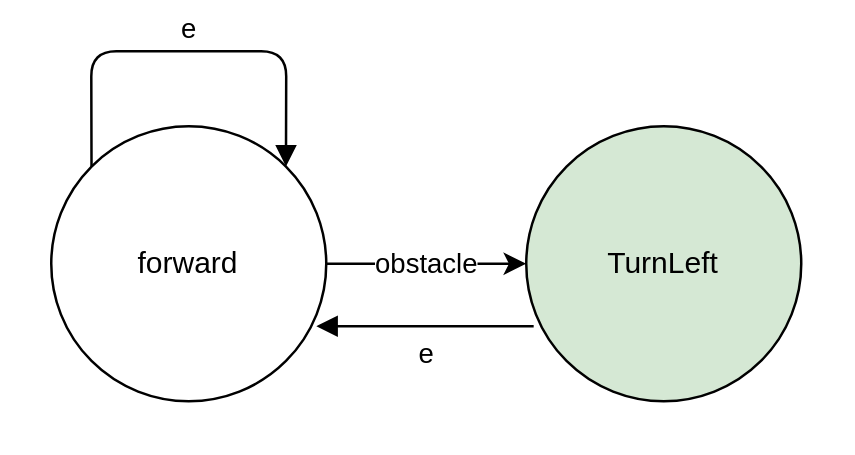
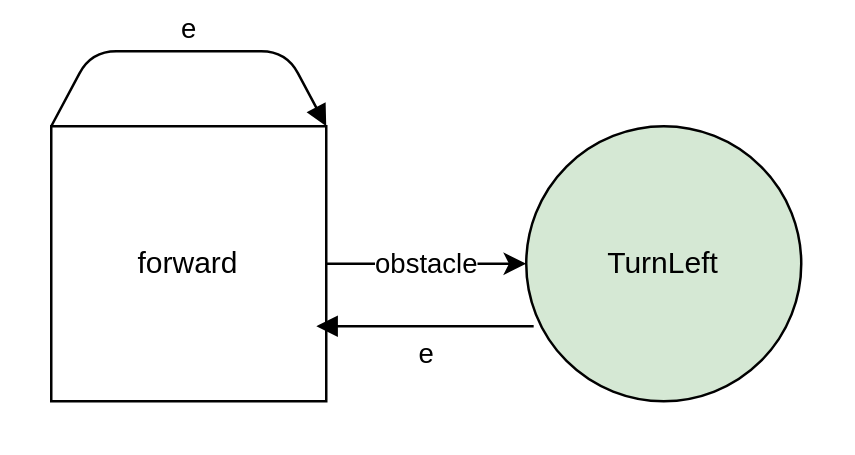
node "forward": shape ellipse -> rectangle
